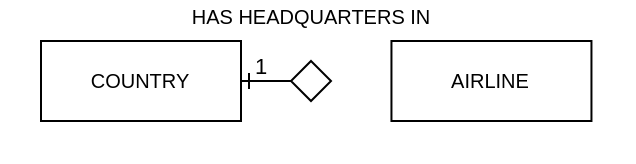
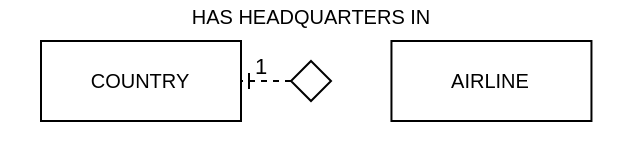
edge "HAS HEADQUARTERS IN" -> "COUNTRY": style solid -> dashed
